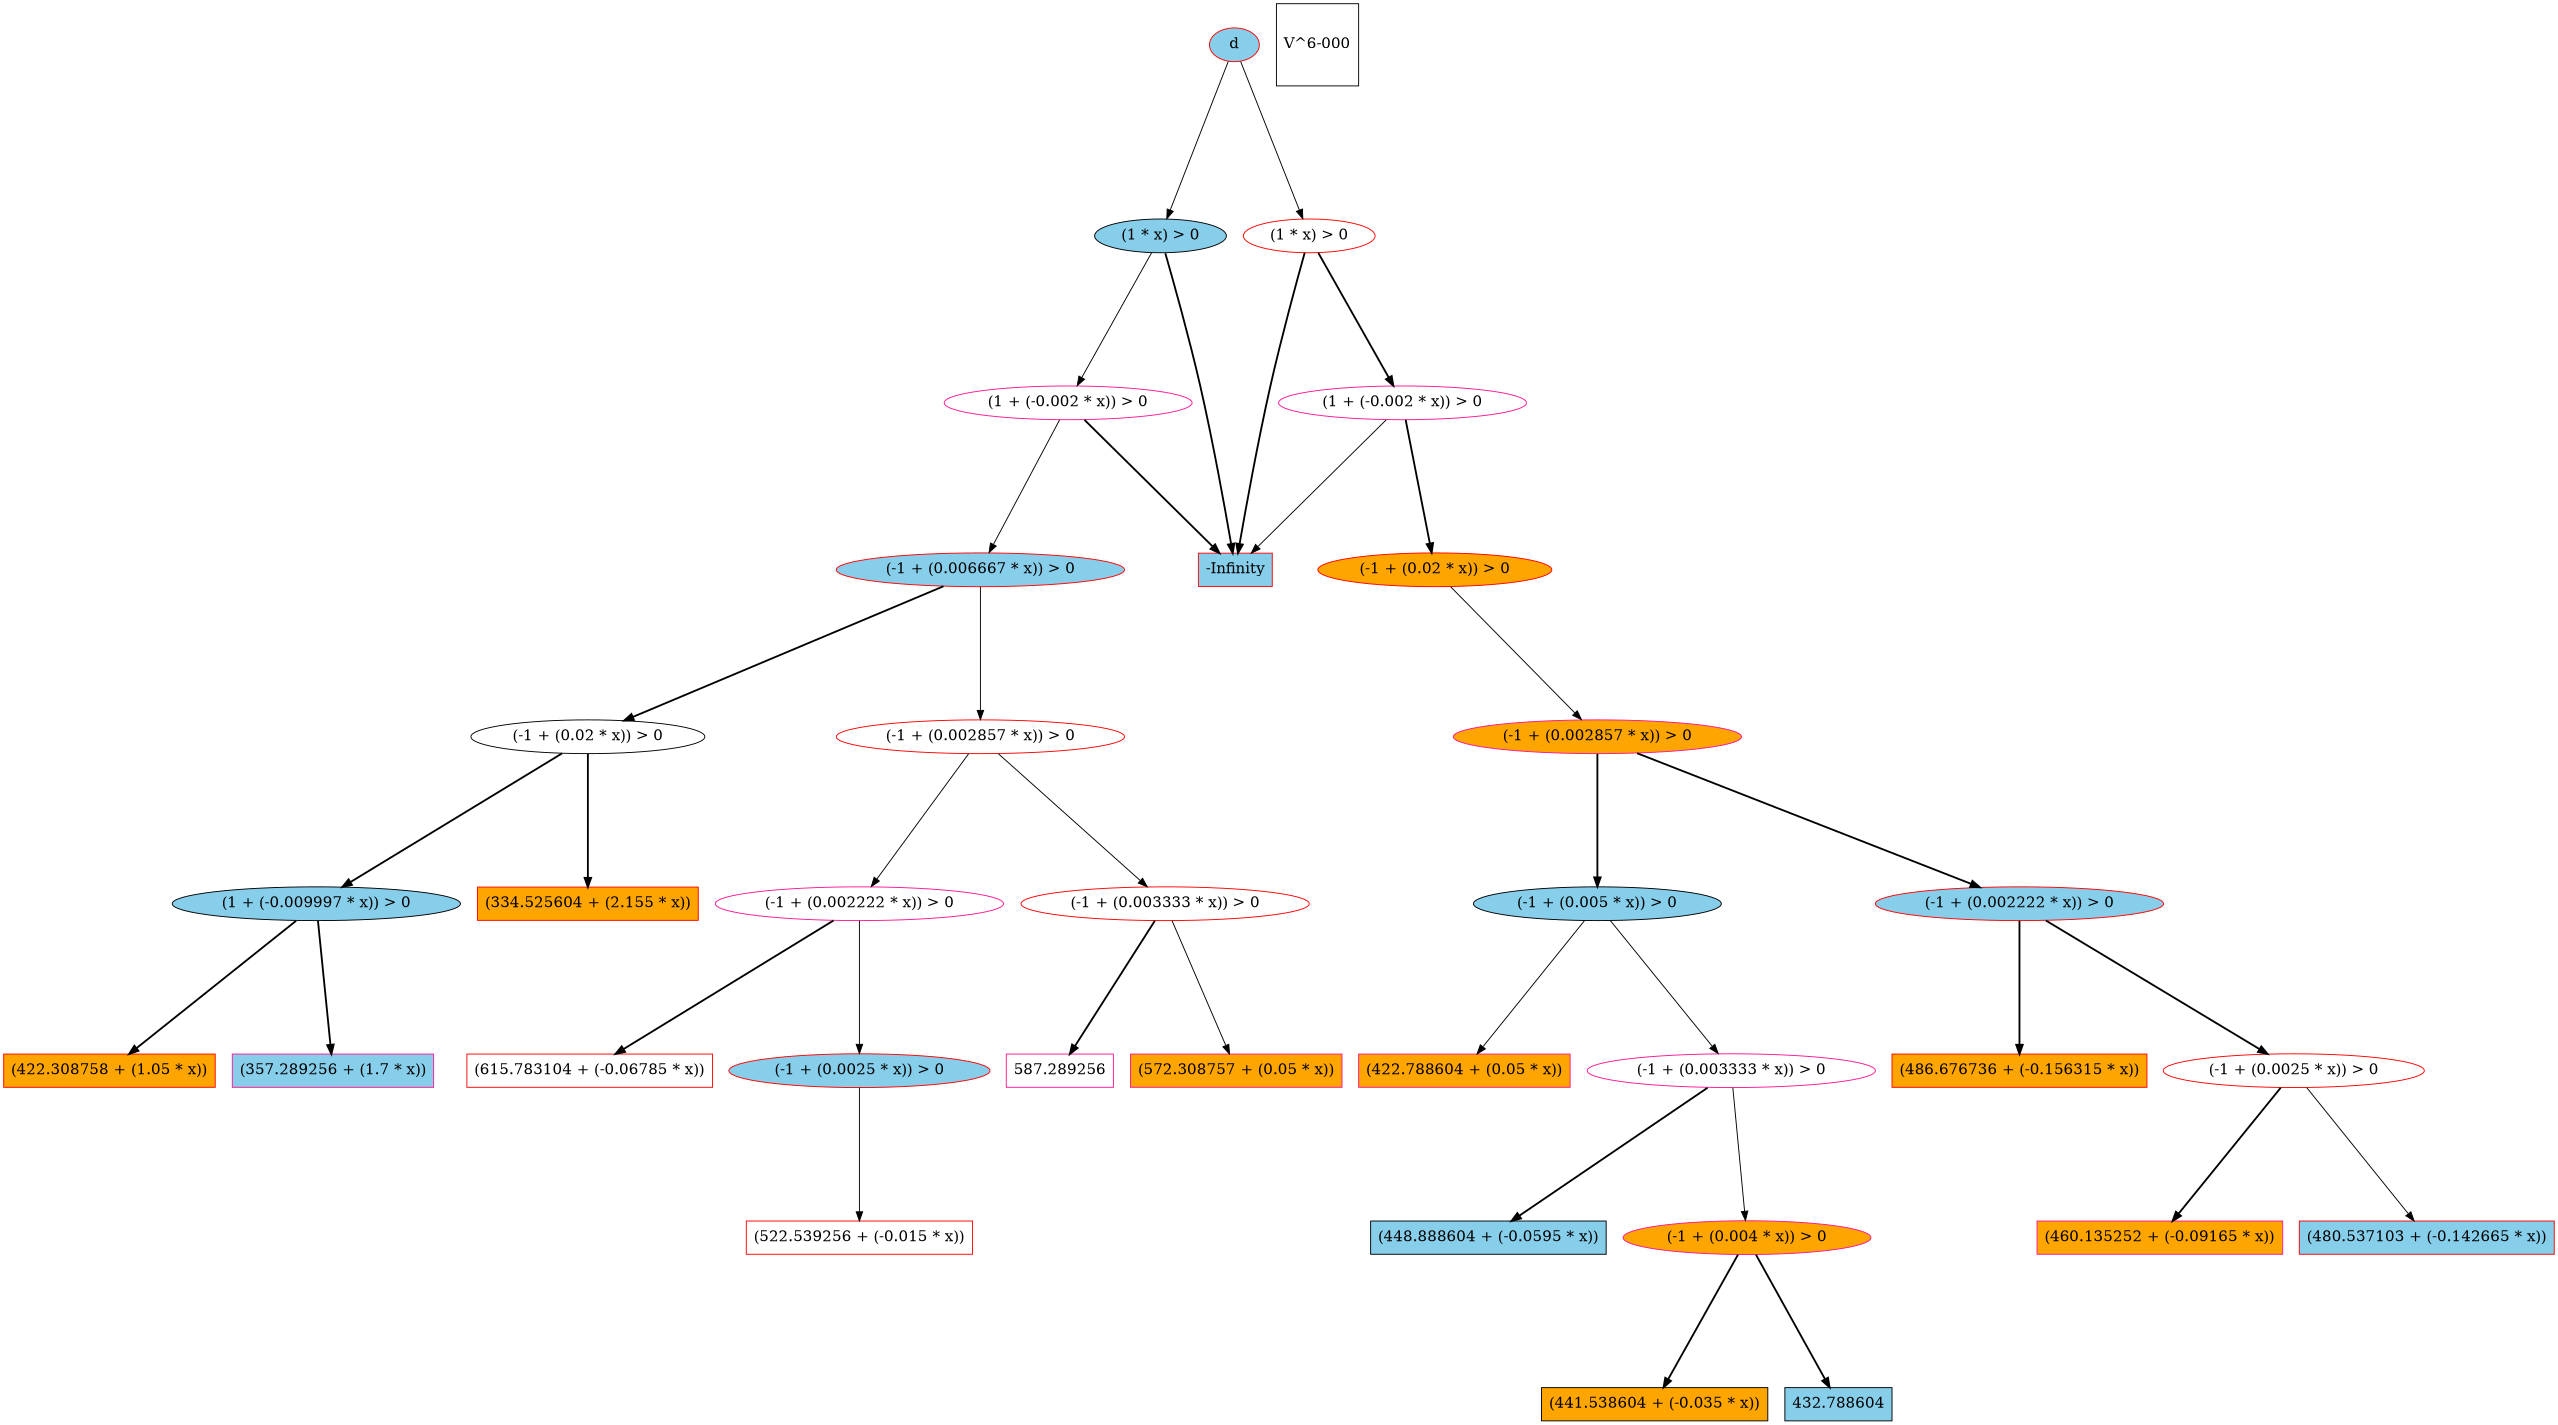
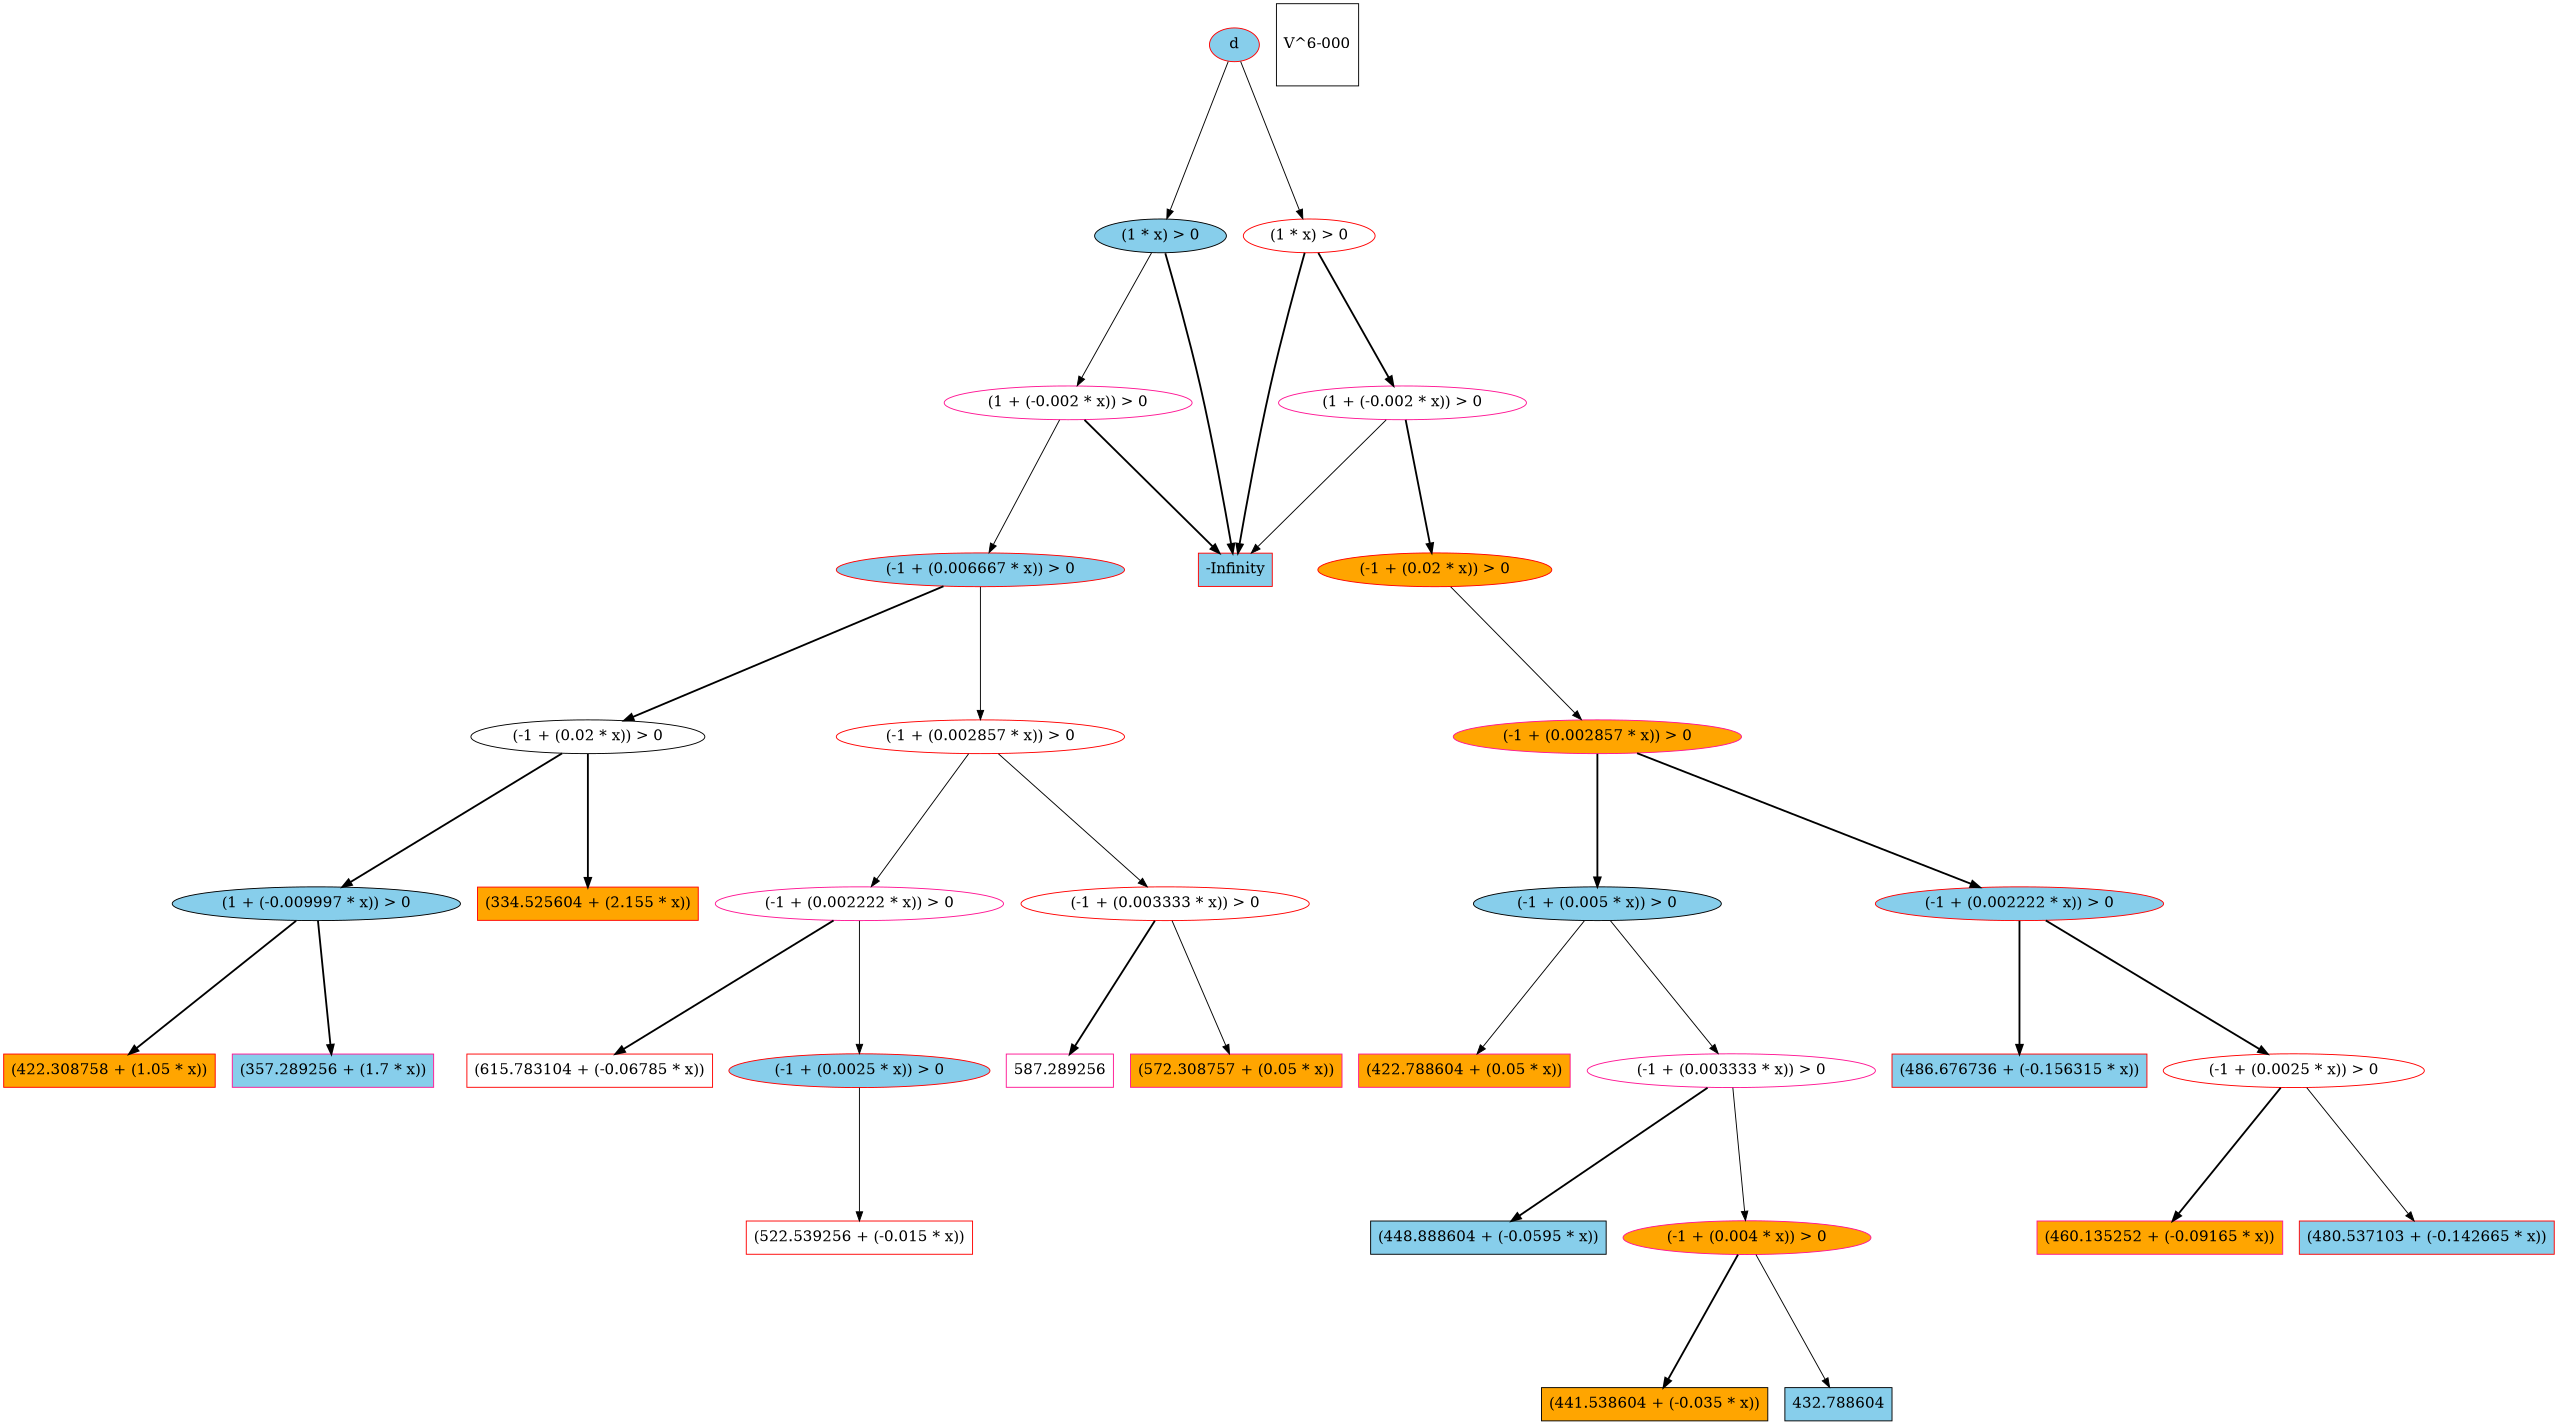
node "(486.676736 + (-0.156315 * x))": fillcolor orange -> skyblue
edge "(-1 + (0.004 * x)) > 0" -> "432.788604": style bold -> solid
